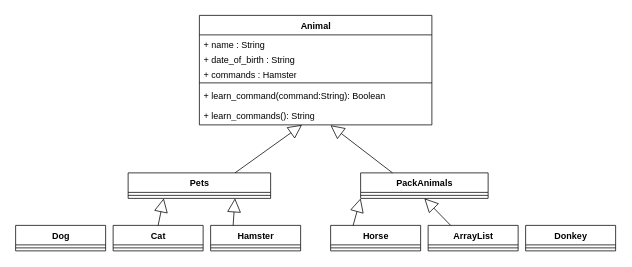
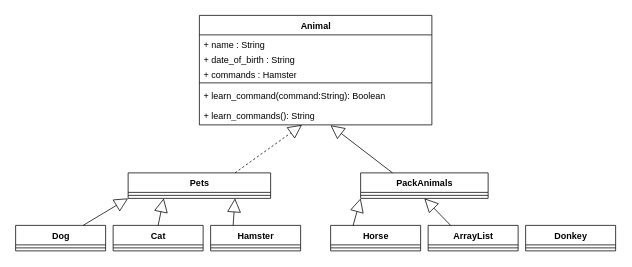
edge "Pets" -> "+ learn_commands(): String": style solid -> dashed
edge "Dog" -> "Pets": added
